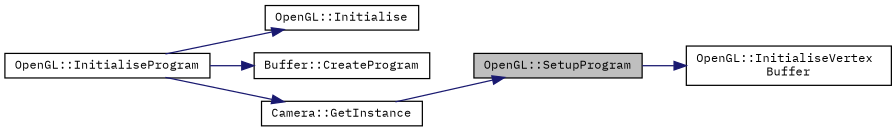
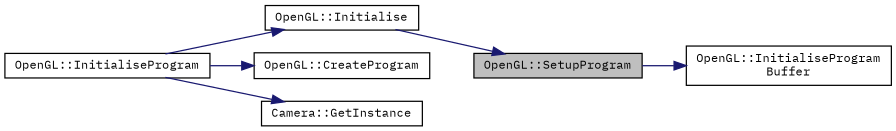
node "Buffer::CreateProgram": label "Buffer::CreateProgram" -> "OpenGL::CreateProgram"
node "OpenGL::InitialiseVertex Buffer": label "OpenGL::InitialiseVertex Buffer" -> "OpenGL::InitialiseProgram Buffer"
edge "Camera::GetInstance" -> "OpenGL::SetupProgram": now "OpenGL::Initialise" -> "OpenGL::SetupProgram"
